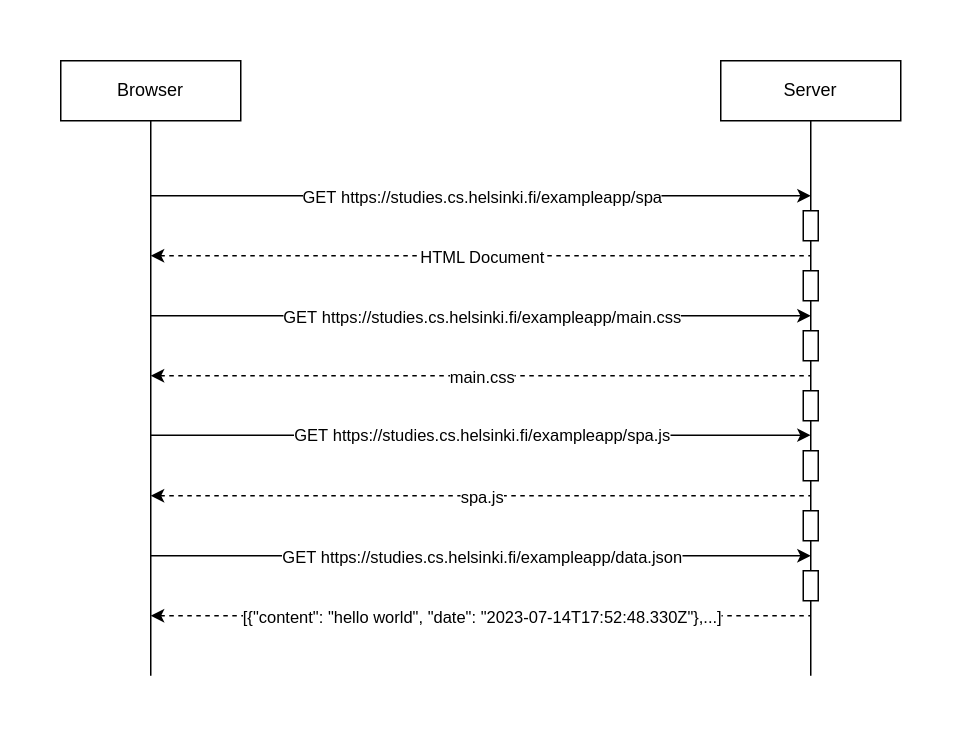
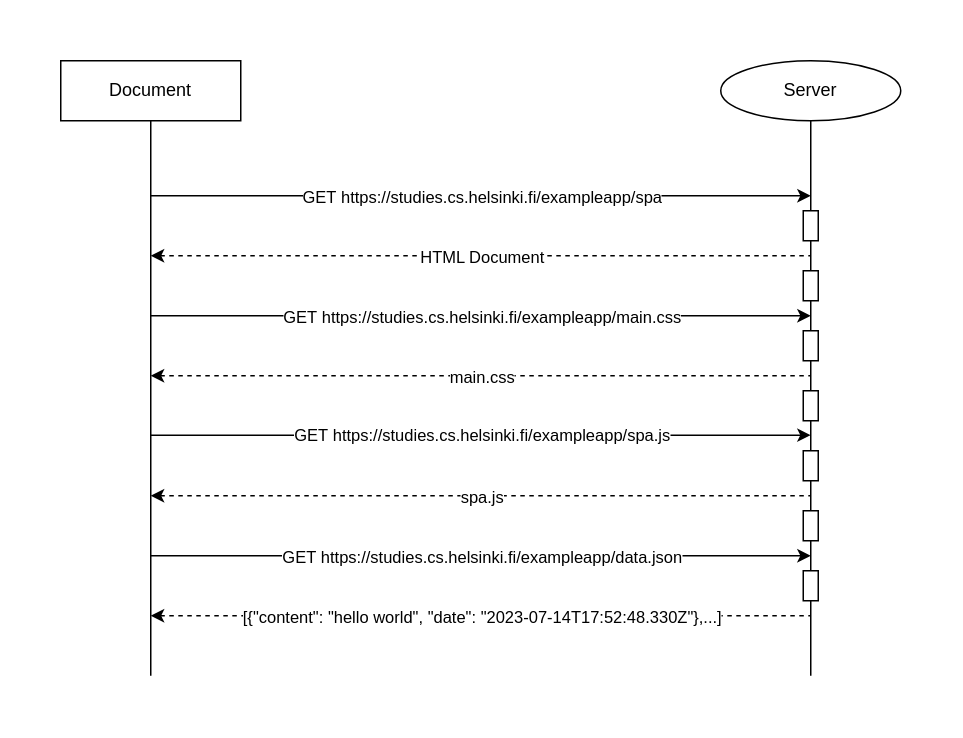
node "Browser": label "Browser" -> "Document"
node "Server": shape rectangle -> ellipse
